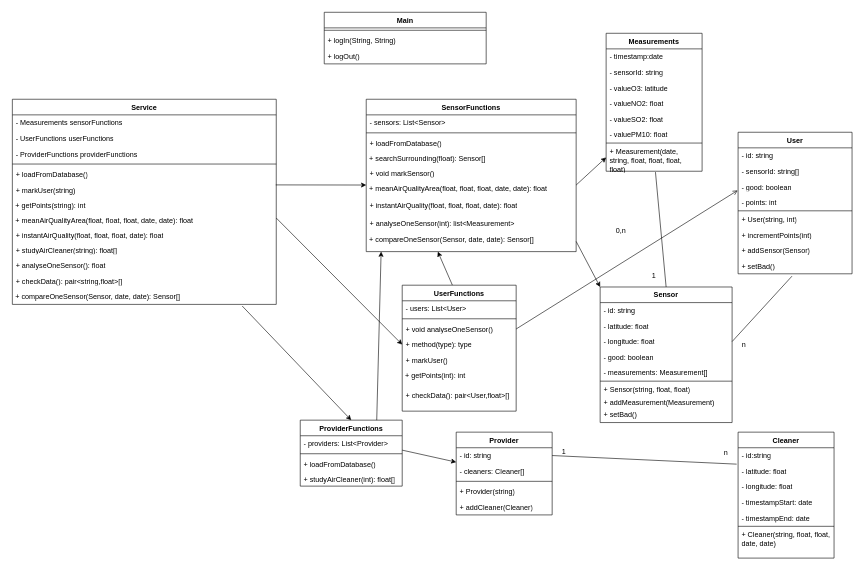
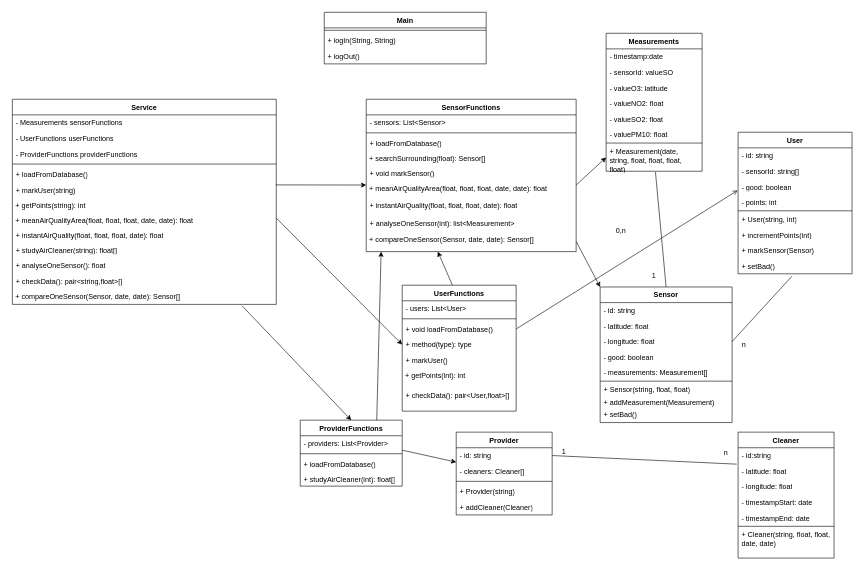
node "- sensorId: string": label "- sensorId: string" -> "- sensorId: valueSO"
node "+ addSensor(Sensor)": label "+ addSensor(Sensor)" -> "+ markSensor(Sensor)"
node "+ void analyseOneSensor()": label "+ void analyseOneSensor()" -> "+ void loadFromDatabase()"
